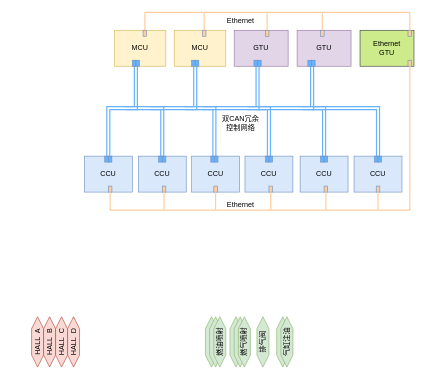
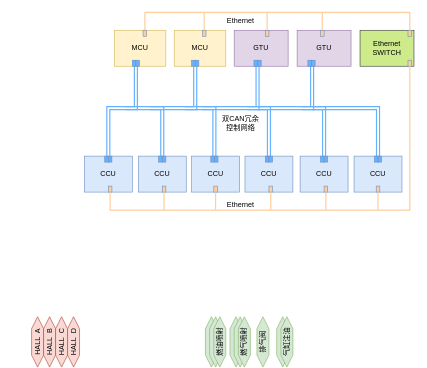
node "Ethernet GTU": label "Ethernet GTU" -> "Ethernet SWITCH"
